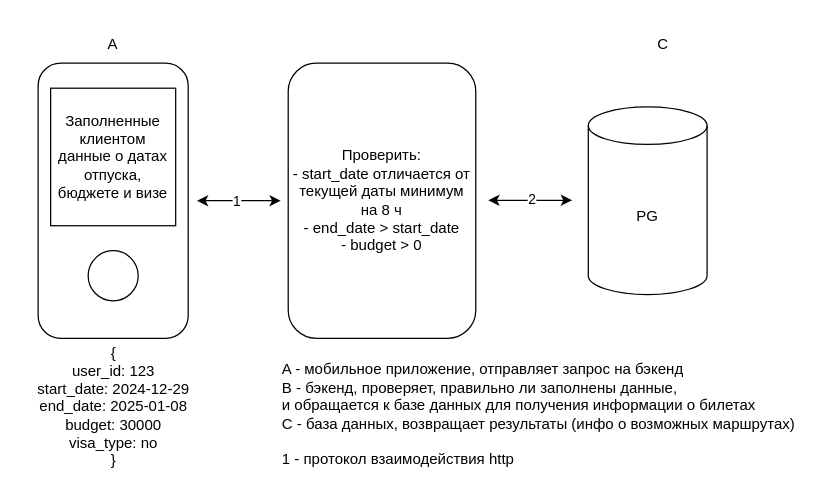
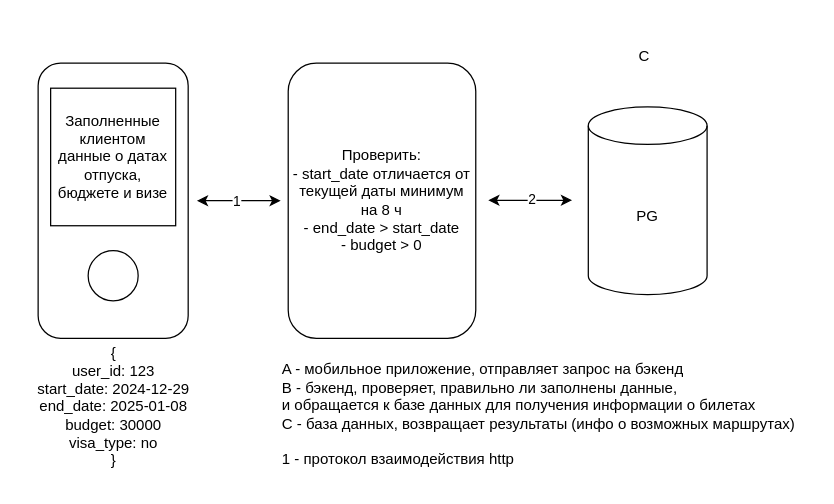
node "A": removed
node "C": moved (663, 44) -> (644, 57)
